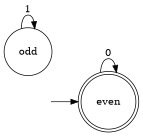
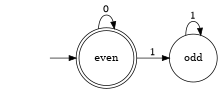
edge "even" -> "odd": added, label "1"
